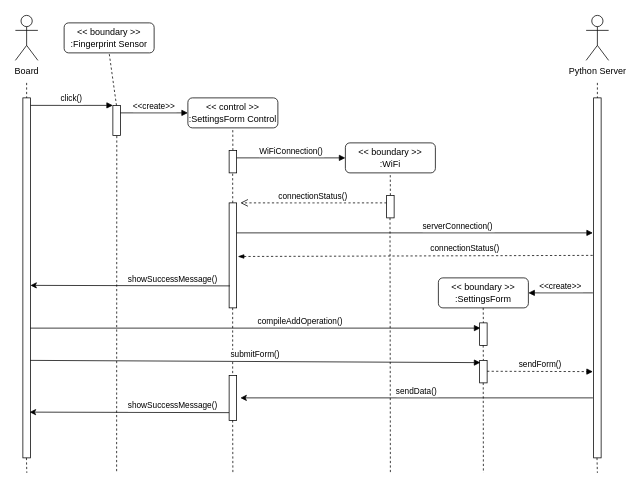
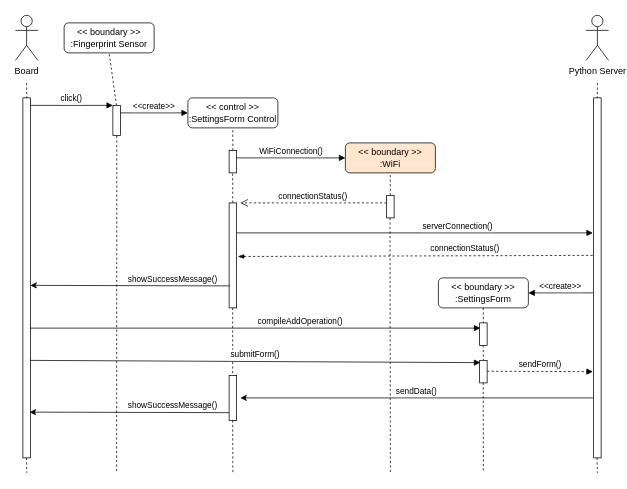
node "<< boundary >> :WiFi": fillcolor #ffffff -> #ffe6cc
